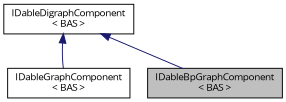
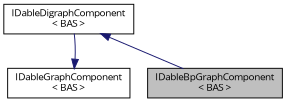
edge "IDableGraphComponent < BAS >" -> "IDableDigraphComponent < BAS >": reversed
